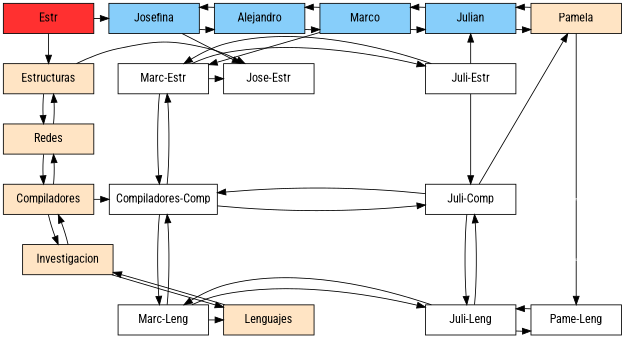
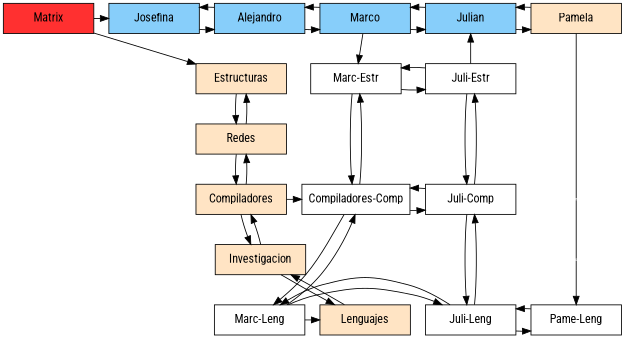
node "Estr": label "Estr" -> "Matrix"
node "Jose-Estr": removed
edge "Juli-Comp" -> "Pamela": now "Juli-Comp" -> "Juli-Estr"
